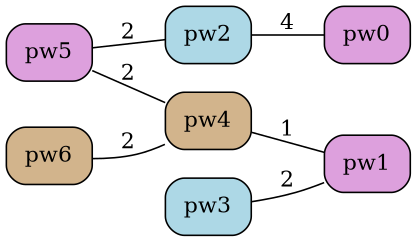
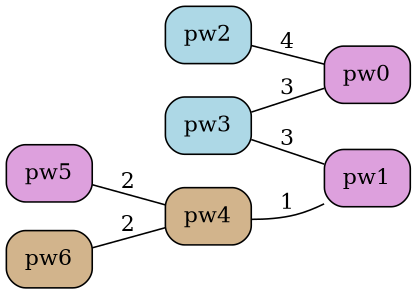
edge "pw2" -- "pw5": removed, label "2"
edge "pw0" -- "pw3": added, label "3"
edge "pw1" -- "pw3": label "2" -> "3"
